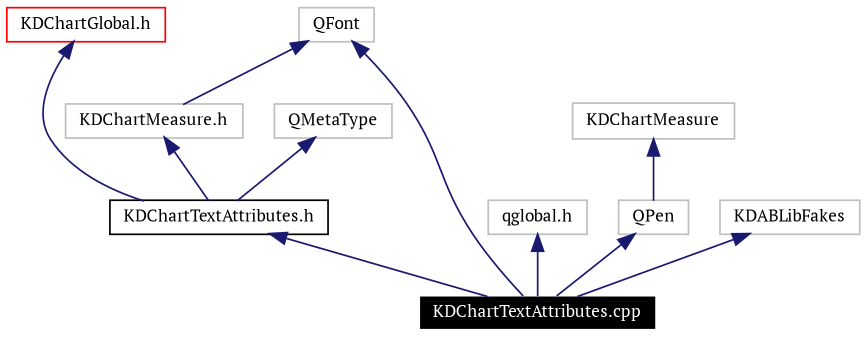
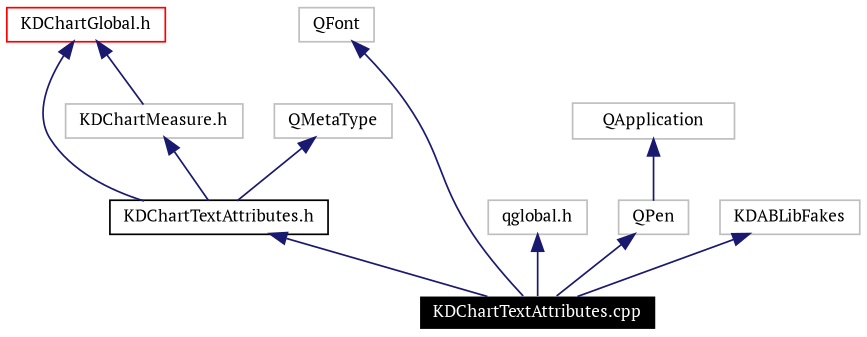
edge "KDChartMeasure.h" -> "QFont": now "KDChartMeasure.h" -> "KDChartGlobal.h"
node "KDChartMeasure": label "KDChartMeasure" -> "QApplication"
